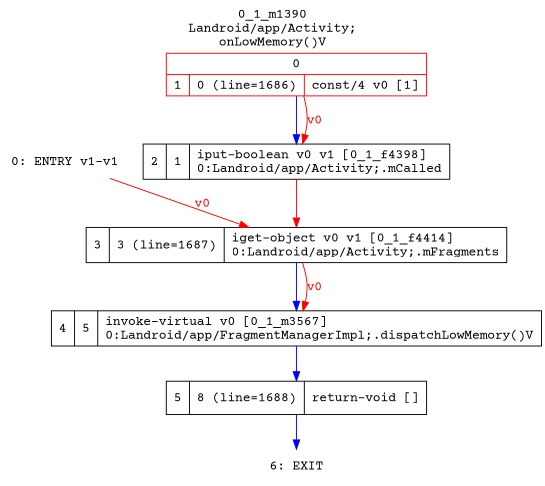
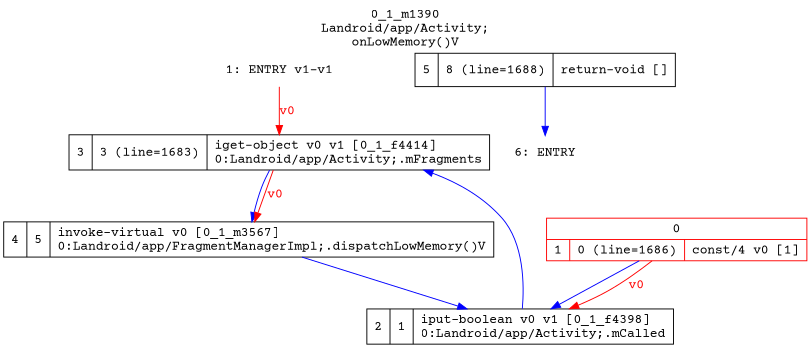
node "0: ENTRY v1-v1": label "0: ENTRY v1-v1" -> "1: ENTRY v1-v1"
edge "2" -> "3": color red -> blue
node "3": text "3 (line=1687)" -> "3 (line=1683)"
edge "4" -> "5": now "4" -> "2"
node "6: EXIT": label "6: EXIT" -> "6: ENTRY"
